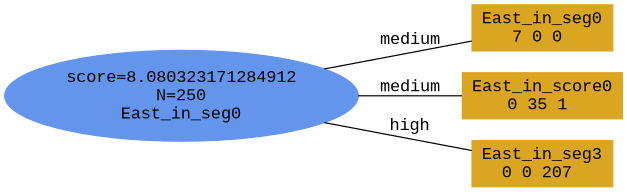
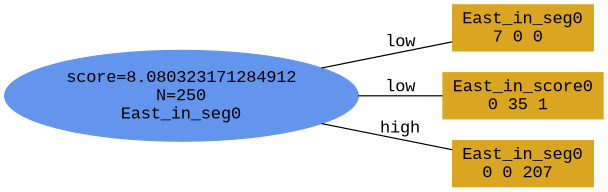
edge "East_in_seg0 7 0 0" -- "score=8.080323171284912 N=250 East_in_seg0": label "medium" -> "low"
edge "score=8.080323171284912 N=250 East_in_seg0" -- "East_in_score0 0 35 1": label "medium" -> "low"
node "East_in_seg3 0 0 207": label "East_in_seg3 0 0 207" -> "East_in_seg0 0 0 207"
